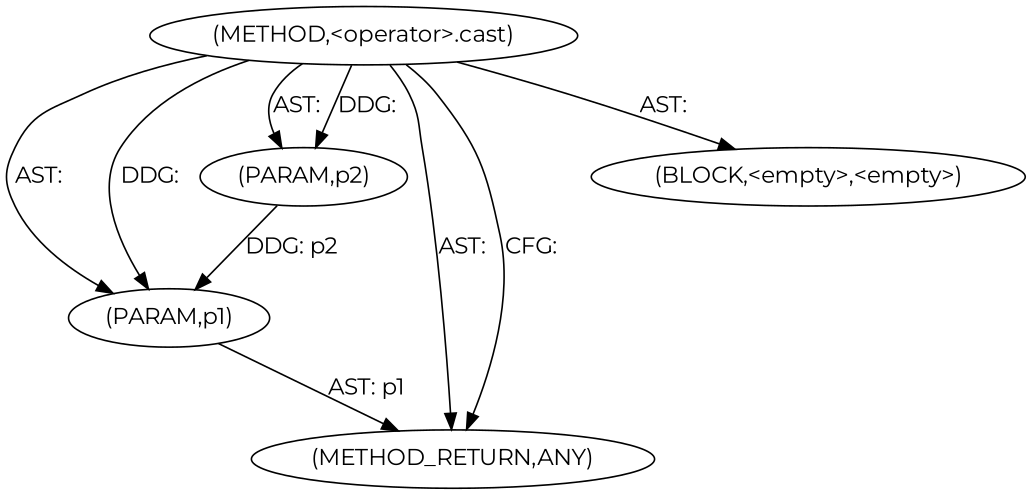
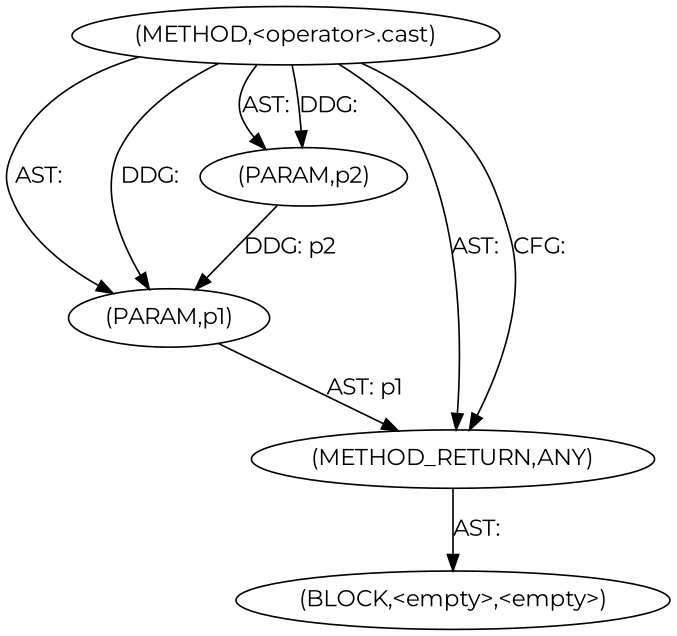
edge "(METHOD,<operator>.cast)" -> "(BLOCK,<empty>,<empty>)": now "(METHOD_RETURN,ANY)" -> "(BLOCK,<empty>,<empty>)"
